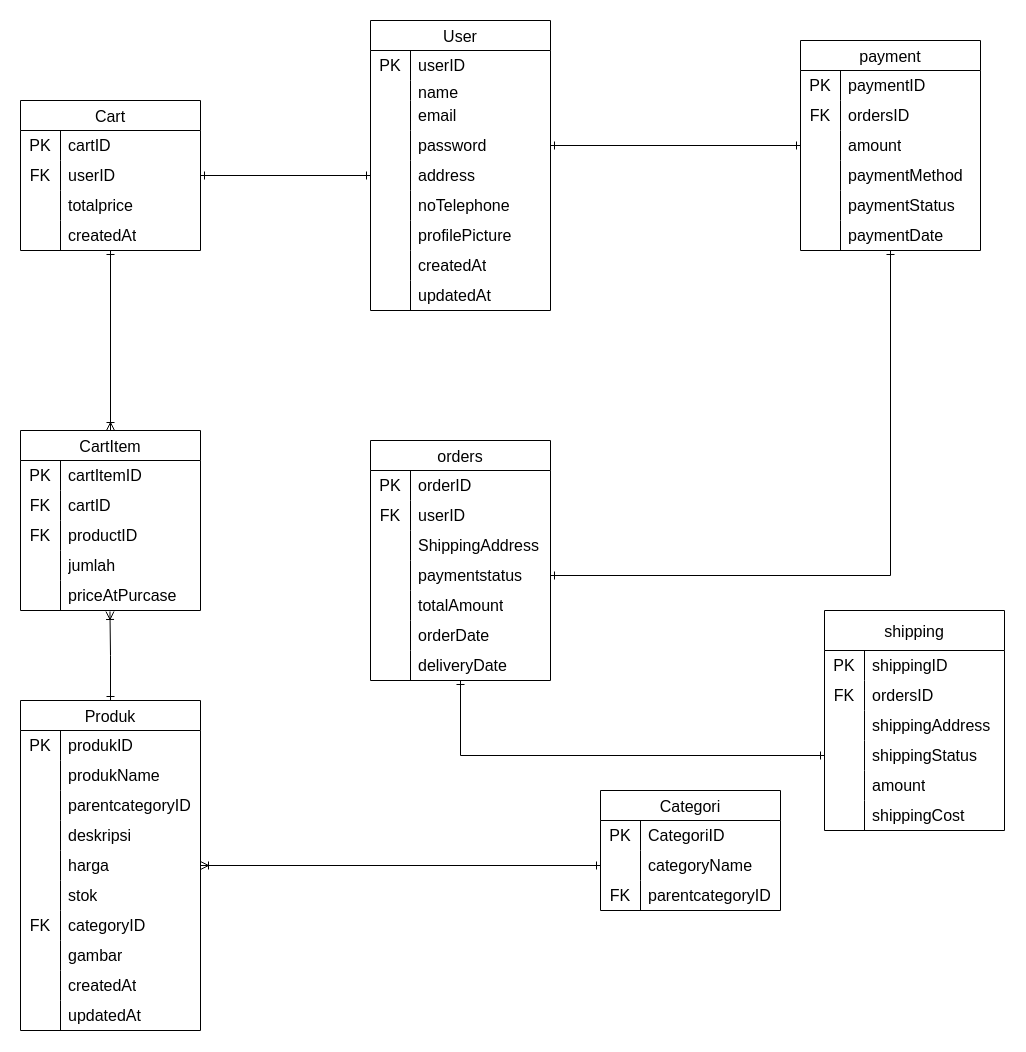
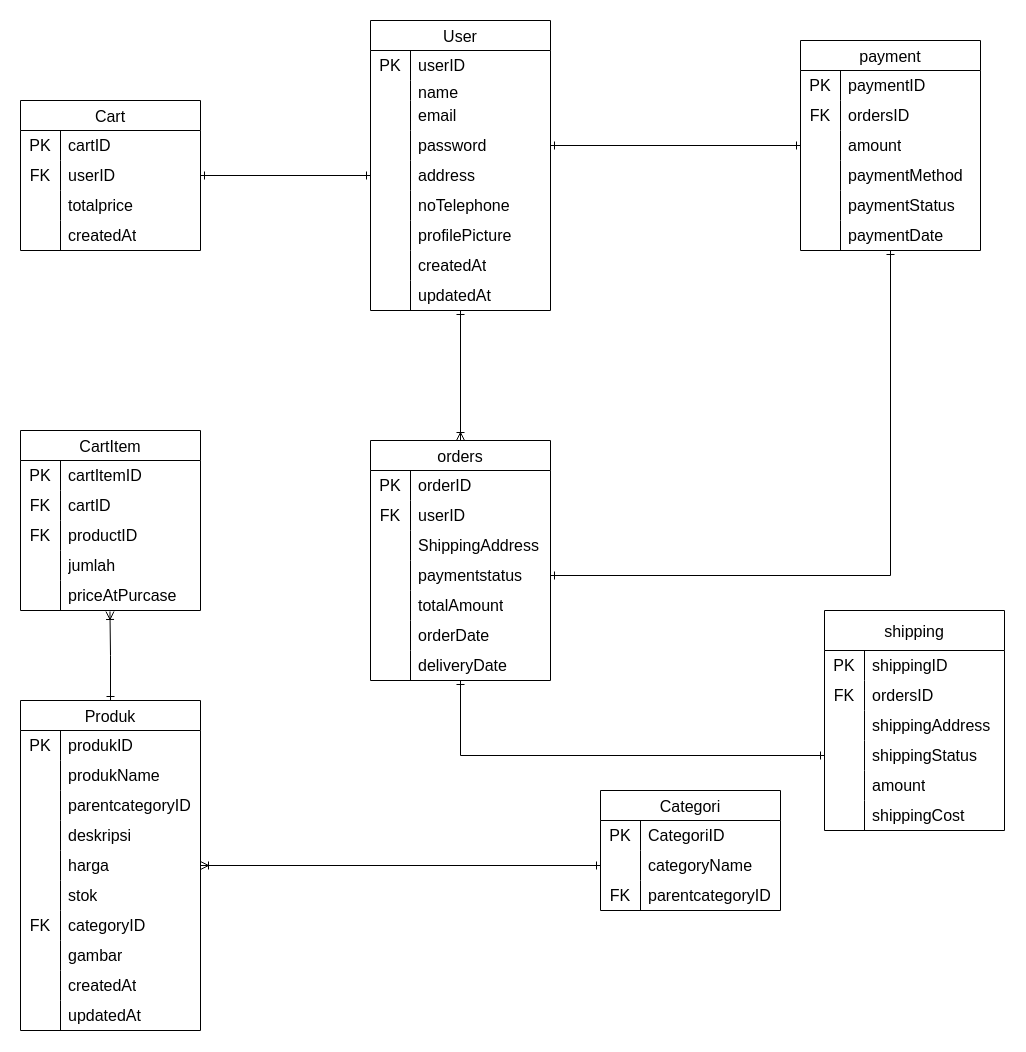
edge "Cart" -- "CartItem": removed
edge "User" -- "orders": added
